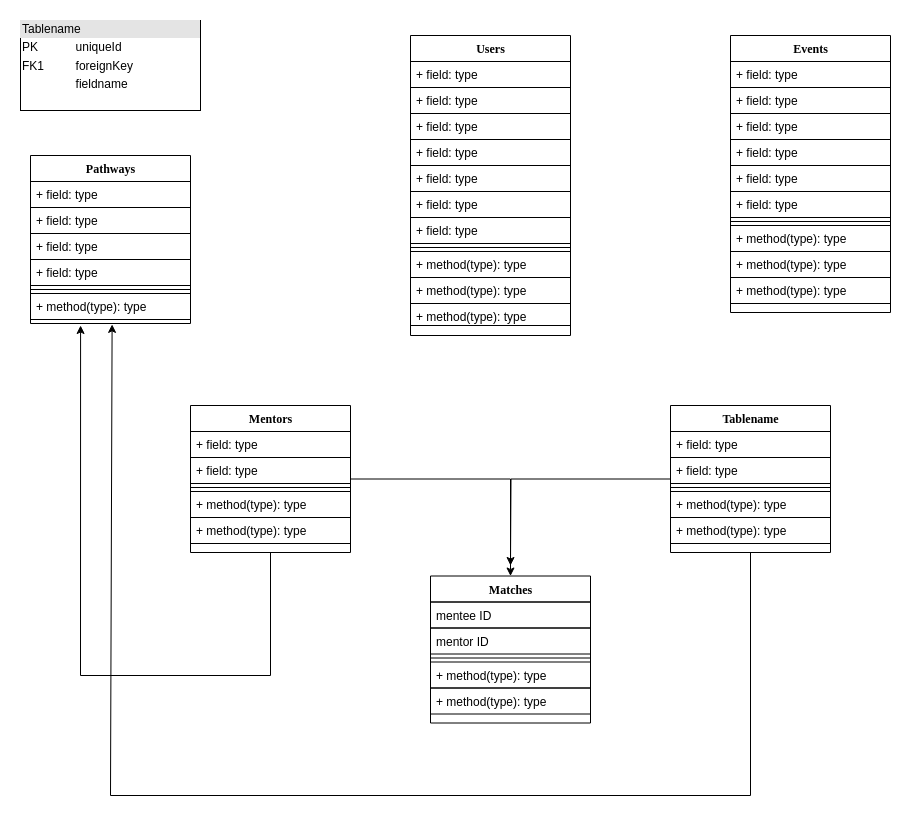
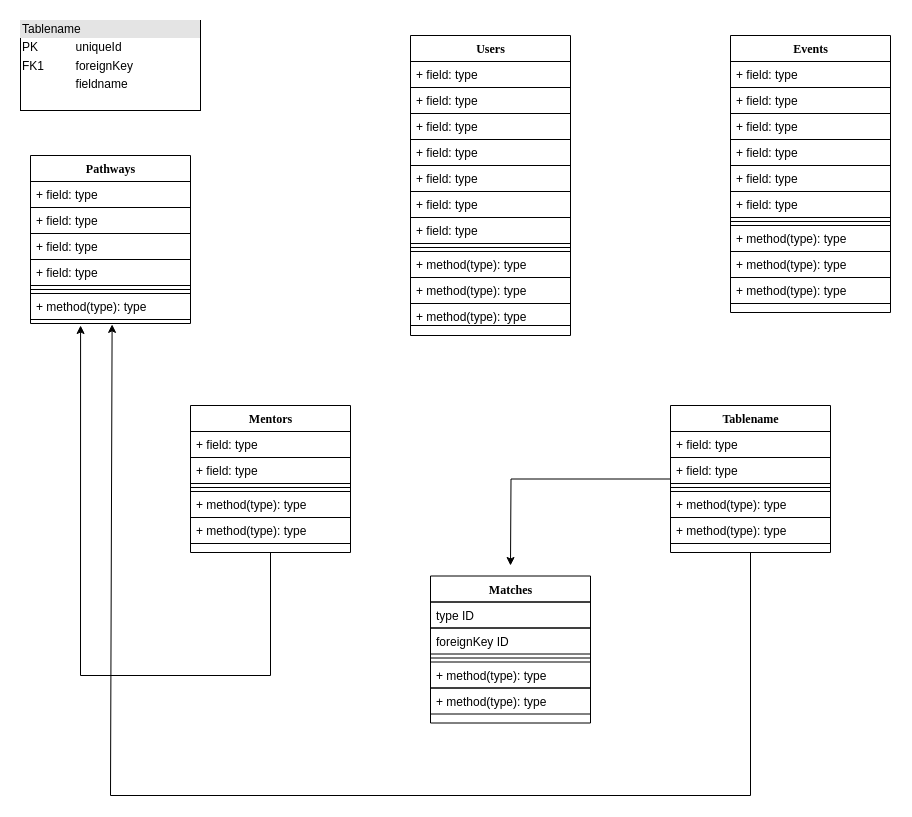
edge "Mentors" -> "Matches": removed
node "mentee ID": label "mentee ID" -> "type ID"
node "mentor ID": label "mentor ID" -> "foreignKey ID"
